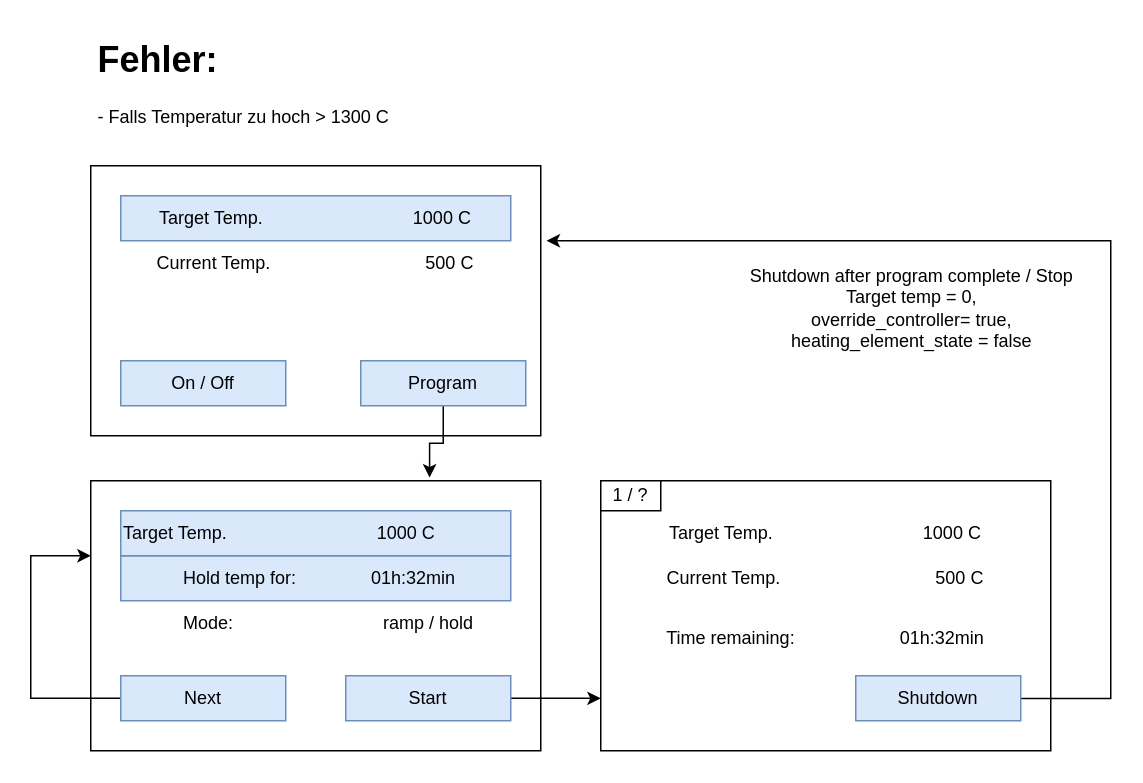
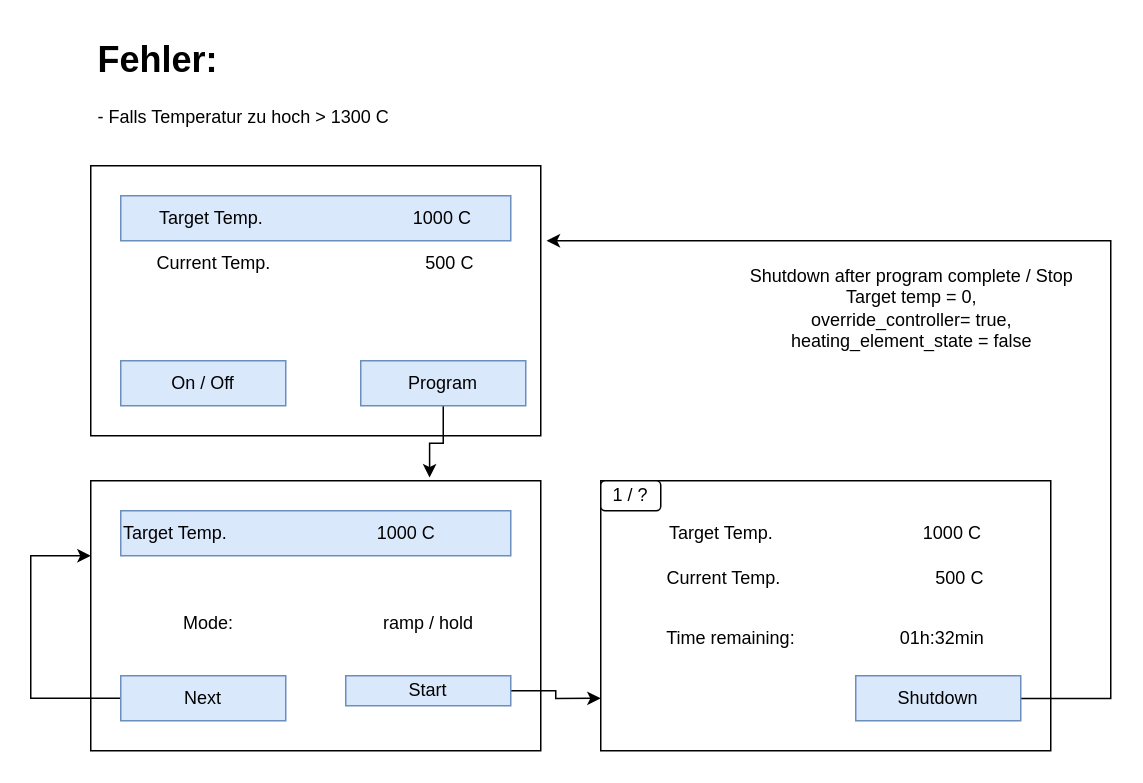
node "1 / ?": shape rectangle -> rounded rectangle
node "Hold temp for: 01h:32min": removed
node "Start": size 165x45 -> 165x30
